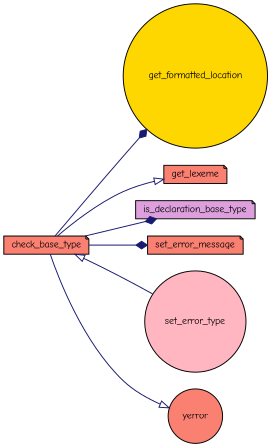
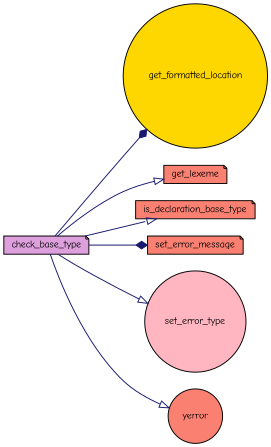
node "is_declaration_base_type": fillcolor plum -> salmon
edge "check_base_type" -> "is_declaration_base_type": arrowhead diamond -> onormal
node "check_base_type": fillcolor salmon -> plum
edge "set_error_type" -> "check_base_type": reversed
